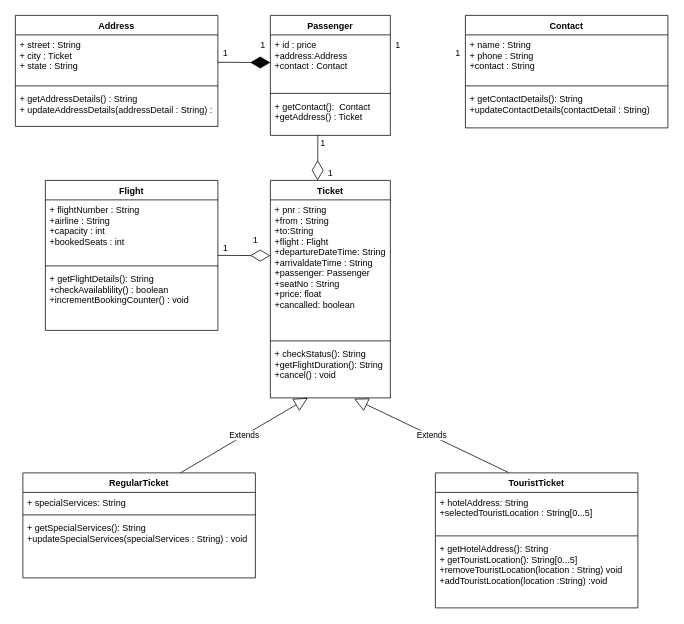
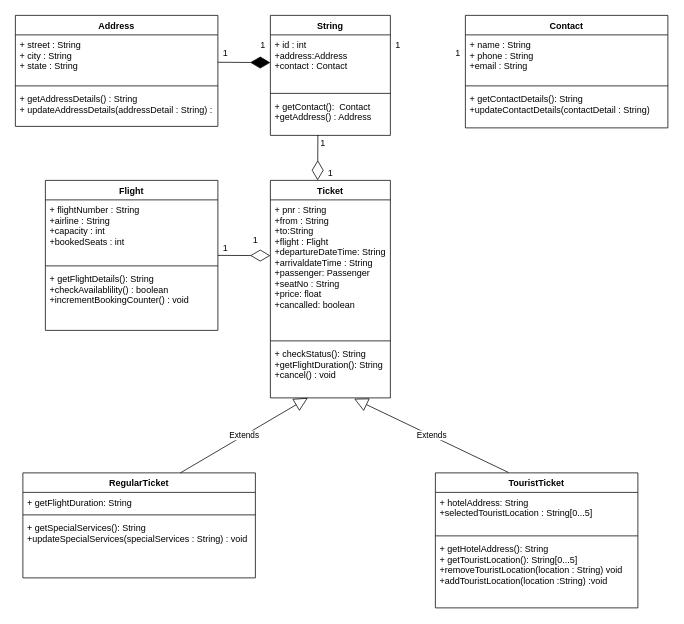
node "Passenger": label "Passenger" -> "String"
node "+ street : String + city : Ticket + state : String": label "+ street : String + city : Ticket + state : String" -> "+ street : String + city : String + state : String"
node "+ id : price +address:Address +contact : Contact": label "+ id : price +address:Address +contact : Contact" -> "+ id : int +address:Address +contact : Contact"
node "+ name : String + phone : String +contact : String": label "+ name : String + phone : String +contact : String" -> "+ name : String + phone : String +email : String"
node "+ getContact(): Contact +getAddress() : Ticket": label "+ getContact(): Contact +getAddress() : Ticket" -> "+ getContact(): Contact +getAddress() : Address"
node "+ specialServices: String": label "+ specialServices: String" -> "+ getFlightDuration: String"
